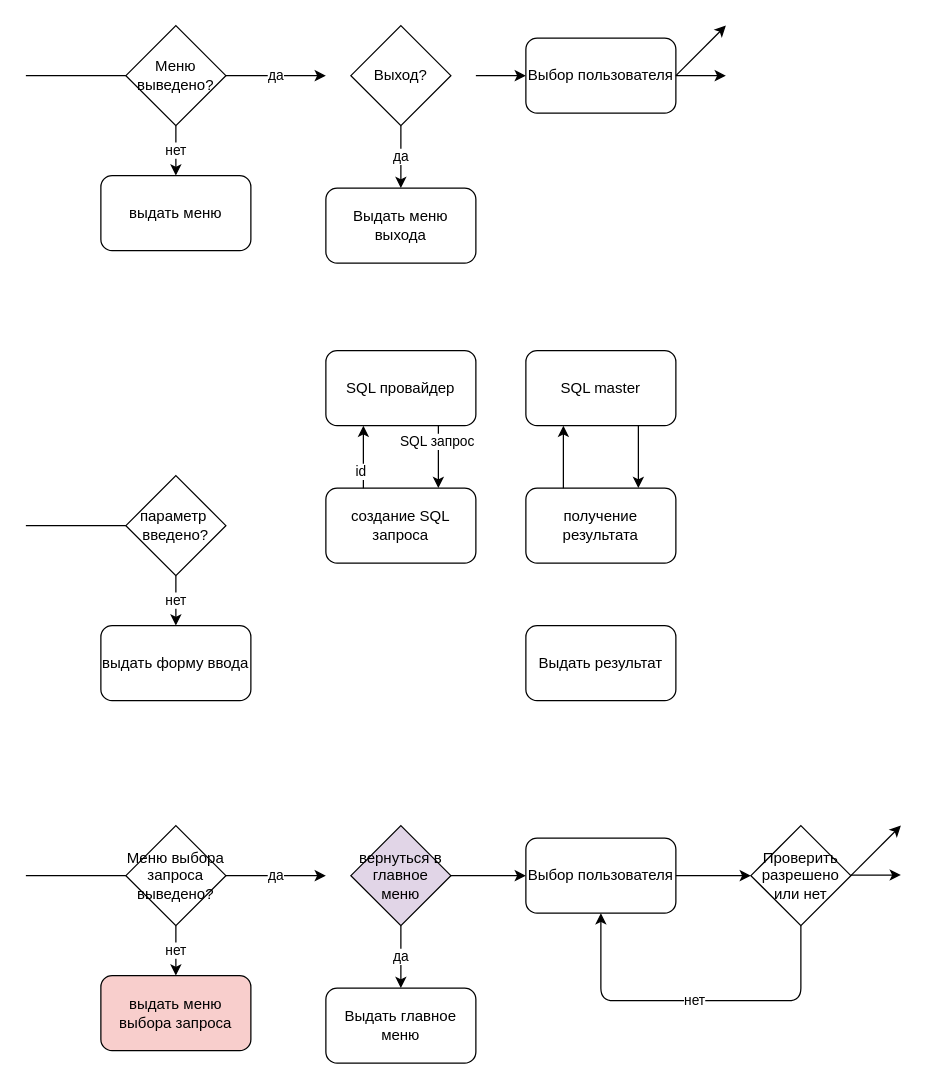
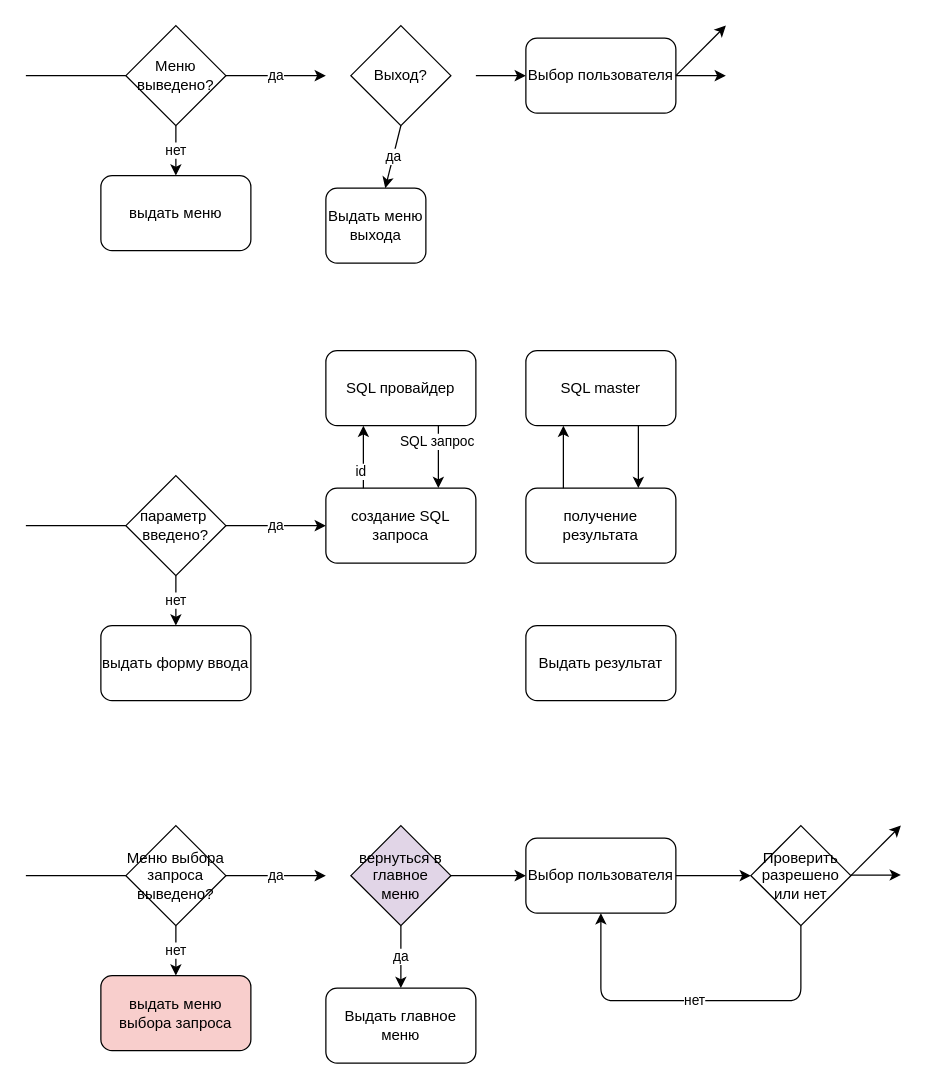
node "Выдать меню выхода": size 150x75 -> 100x75
edge "параметр введено?" -> "создание SQL запроса": added, label "да"
